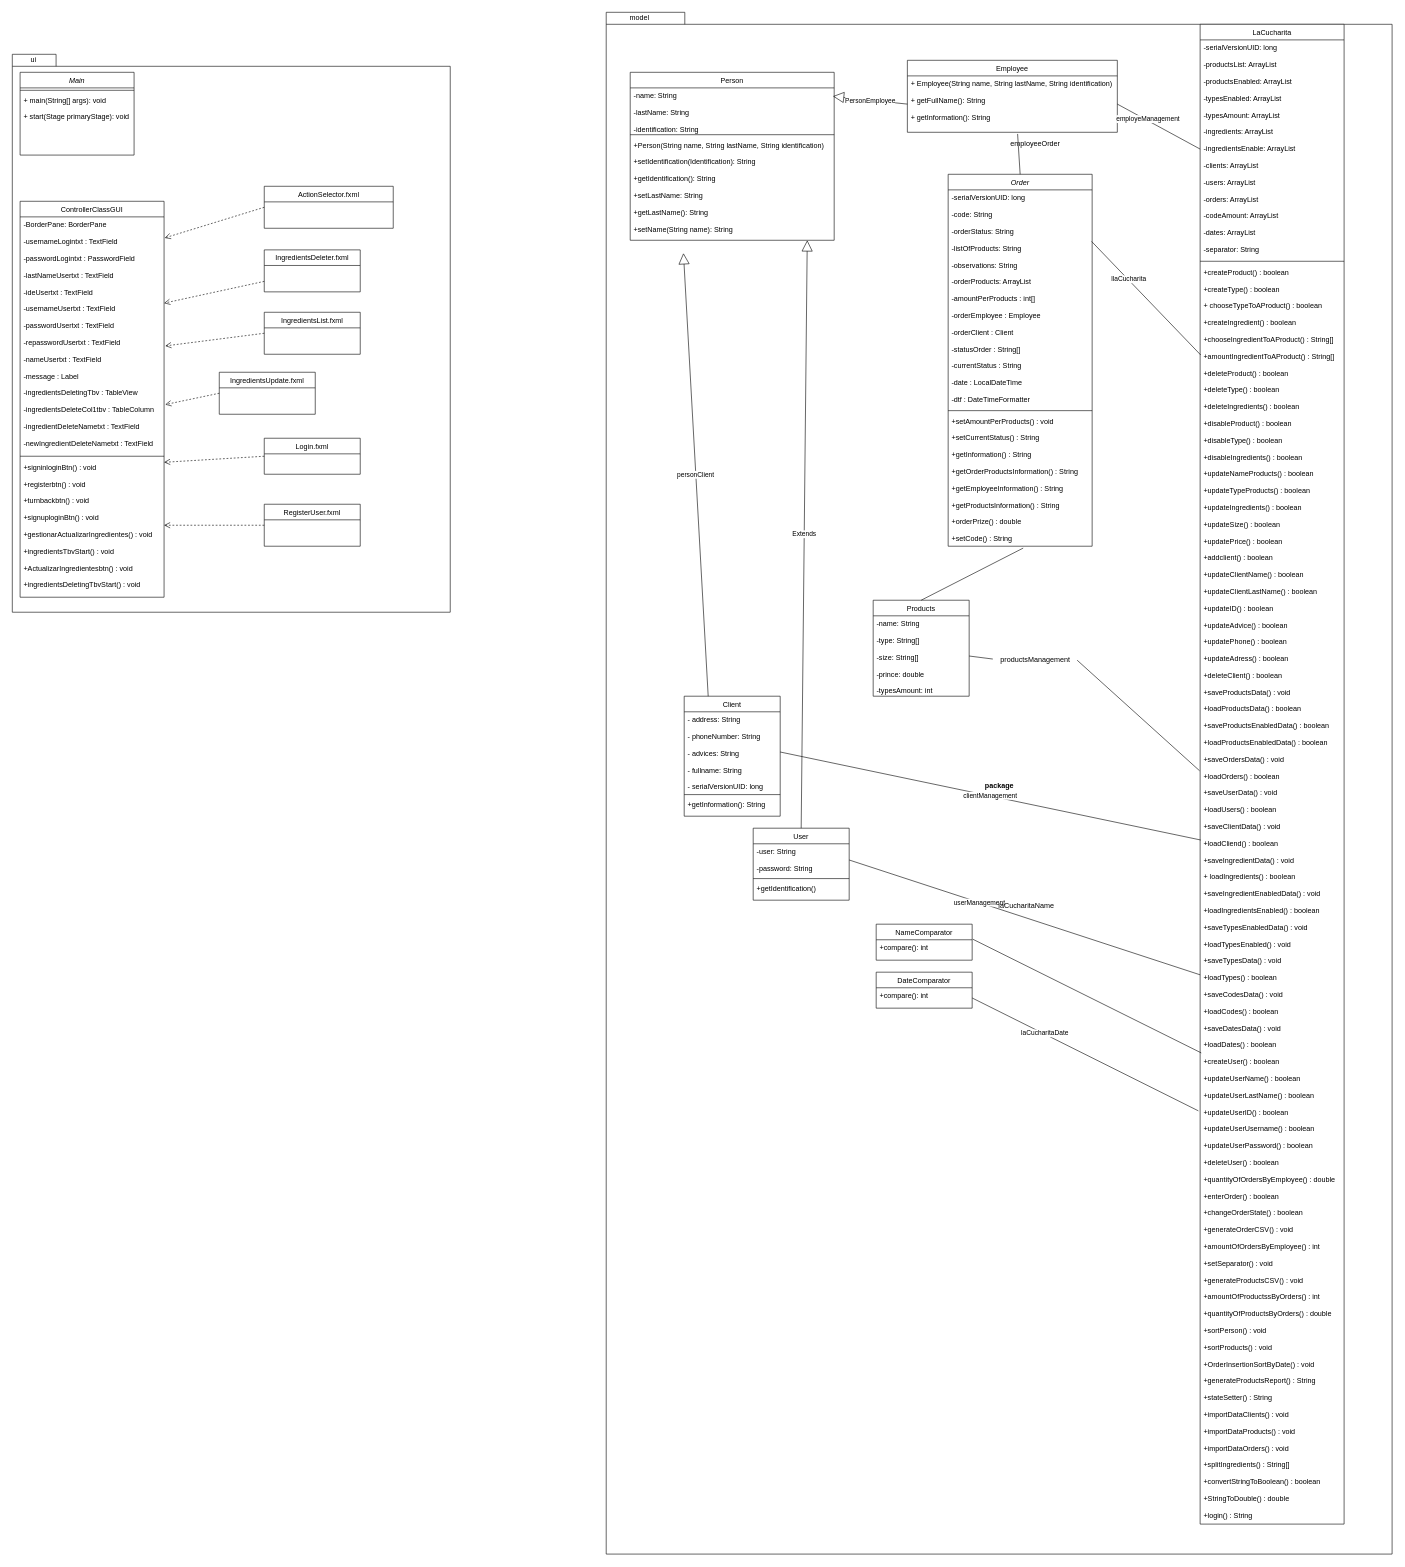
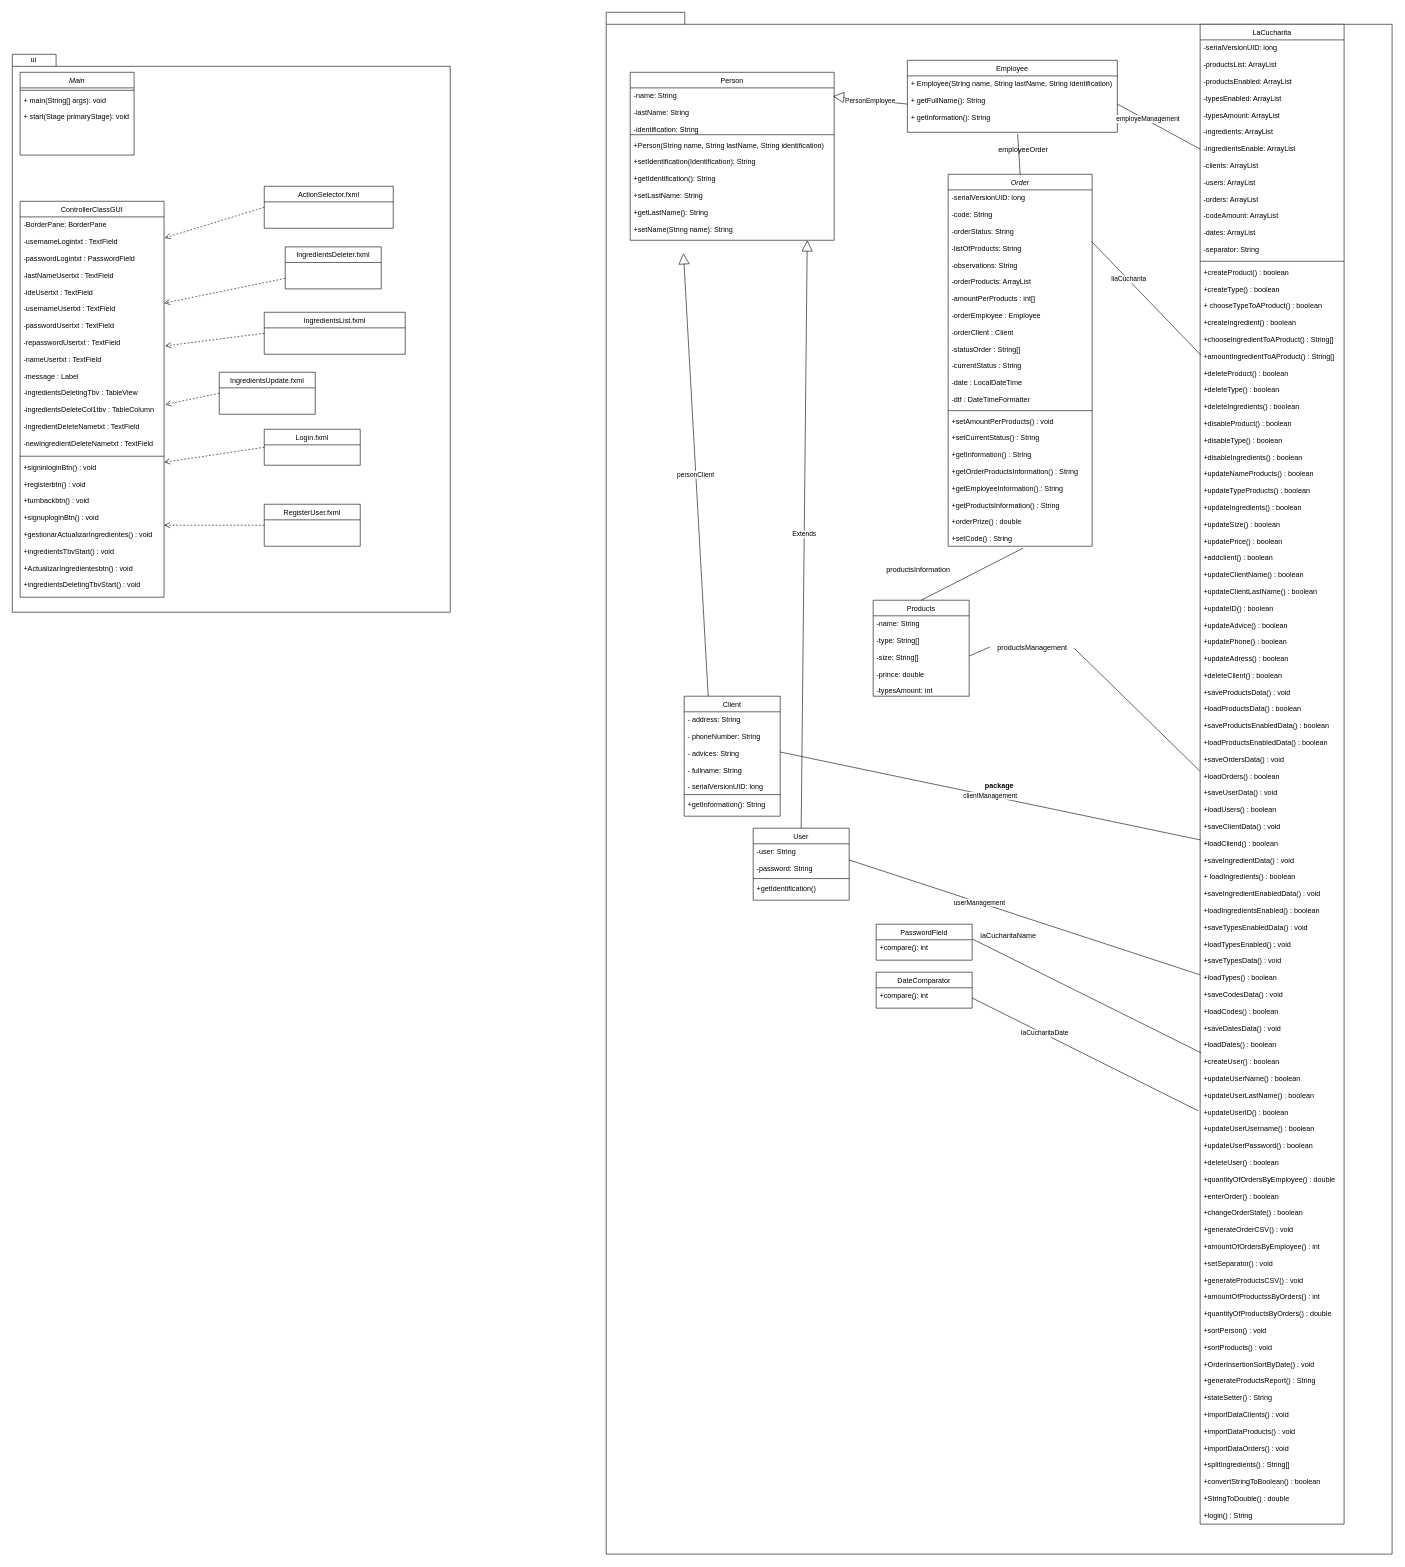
node "model": removed
node "employeeOrder": moved (1035, 144) -> (1023, 150)
node "IngredientsDeleter.fxml": moved (312, 271) -> (333, 268)
node "IngredientsList.fxml": size 96x42 -> 141x42
node "Login.fxml": moved (312, 456) -> (312, 447)
node "productsInformation": added
node "productsManagement": moved (1035, 660) -> (1032, 648)
node "laCucharitaName": moved (1026, 906) -> (1008, 936)
node "NameComparator": label "NameComparator" -> "PasswordField"
